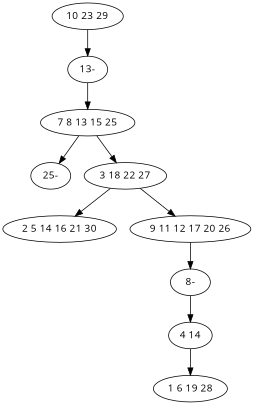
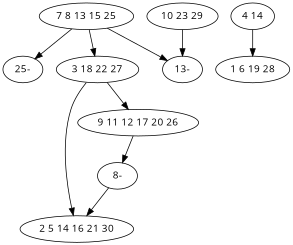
edge "13-" -> "7 8 13 15 25": reversed
edge "8-" -> "4 14": now "8-" -> "2 5 14 16 21 30"
